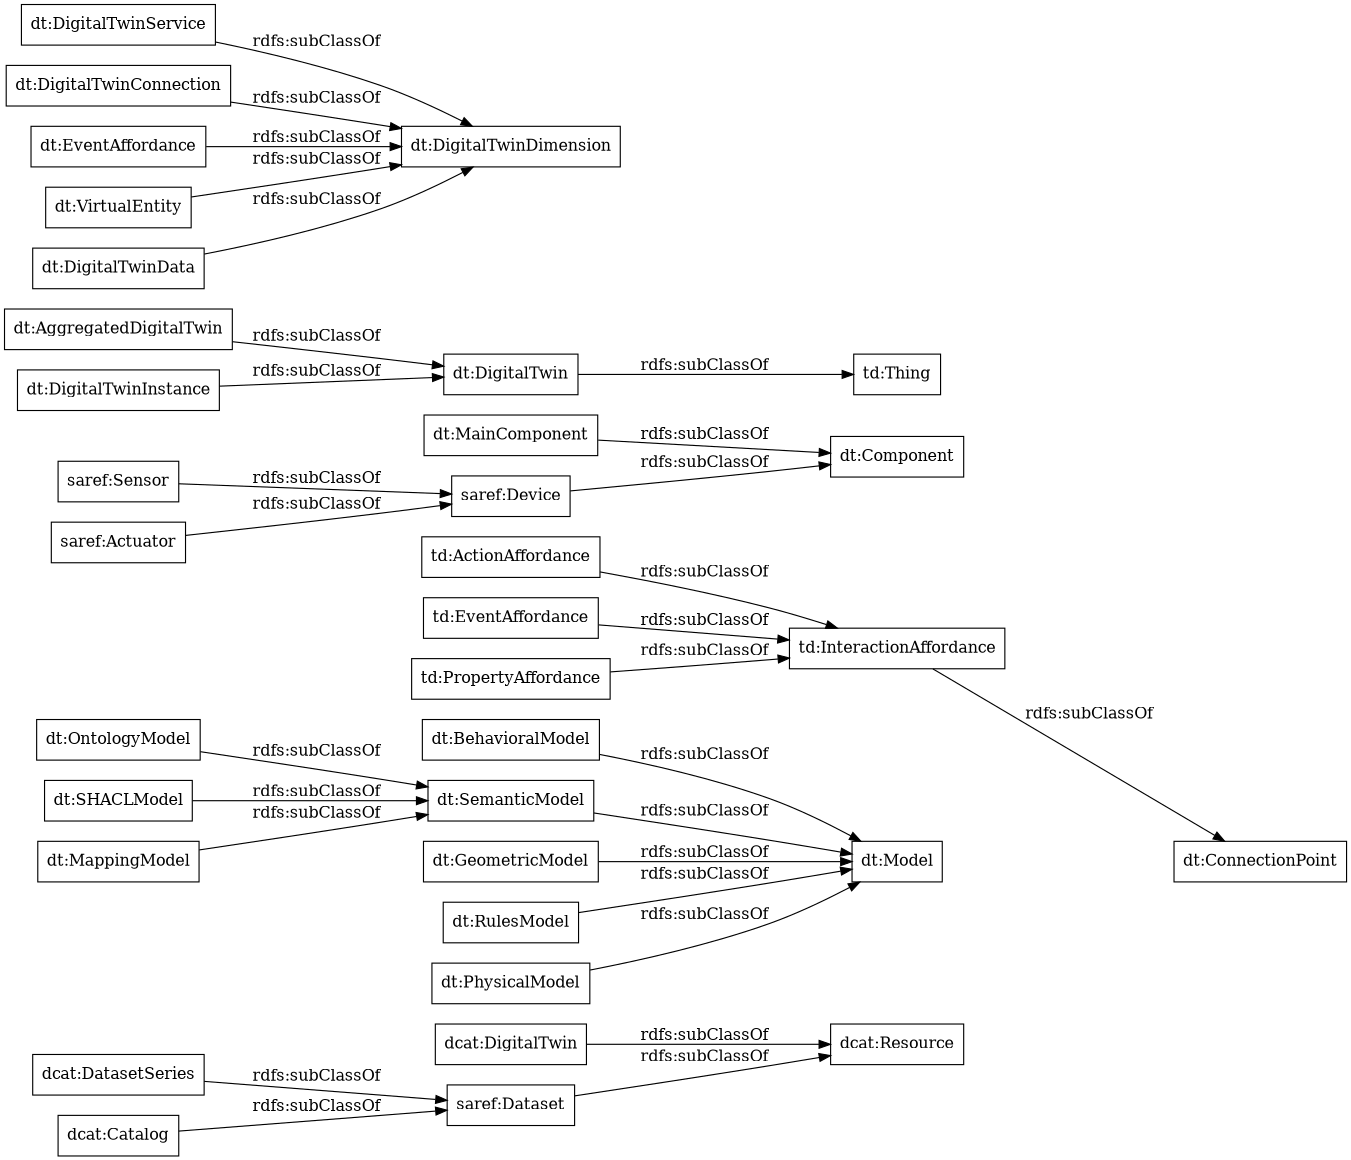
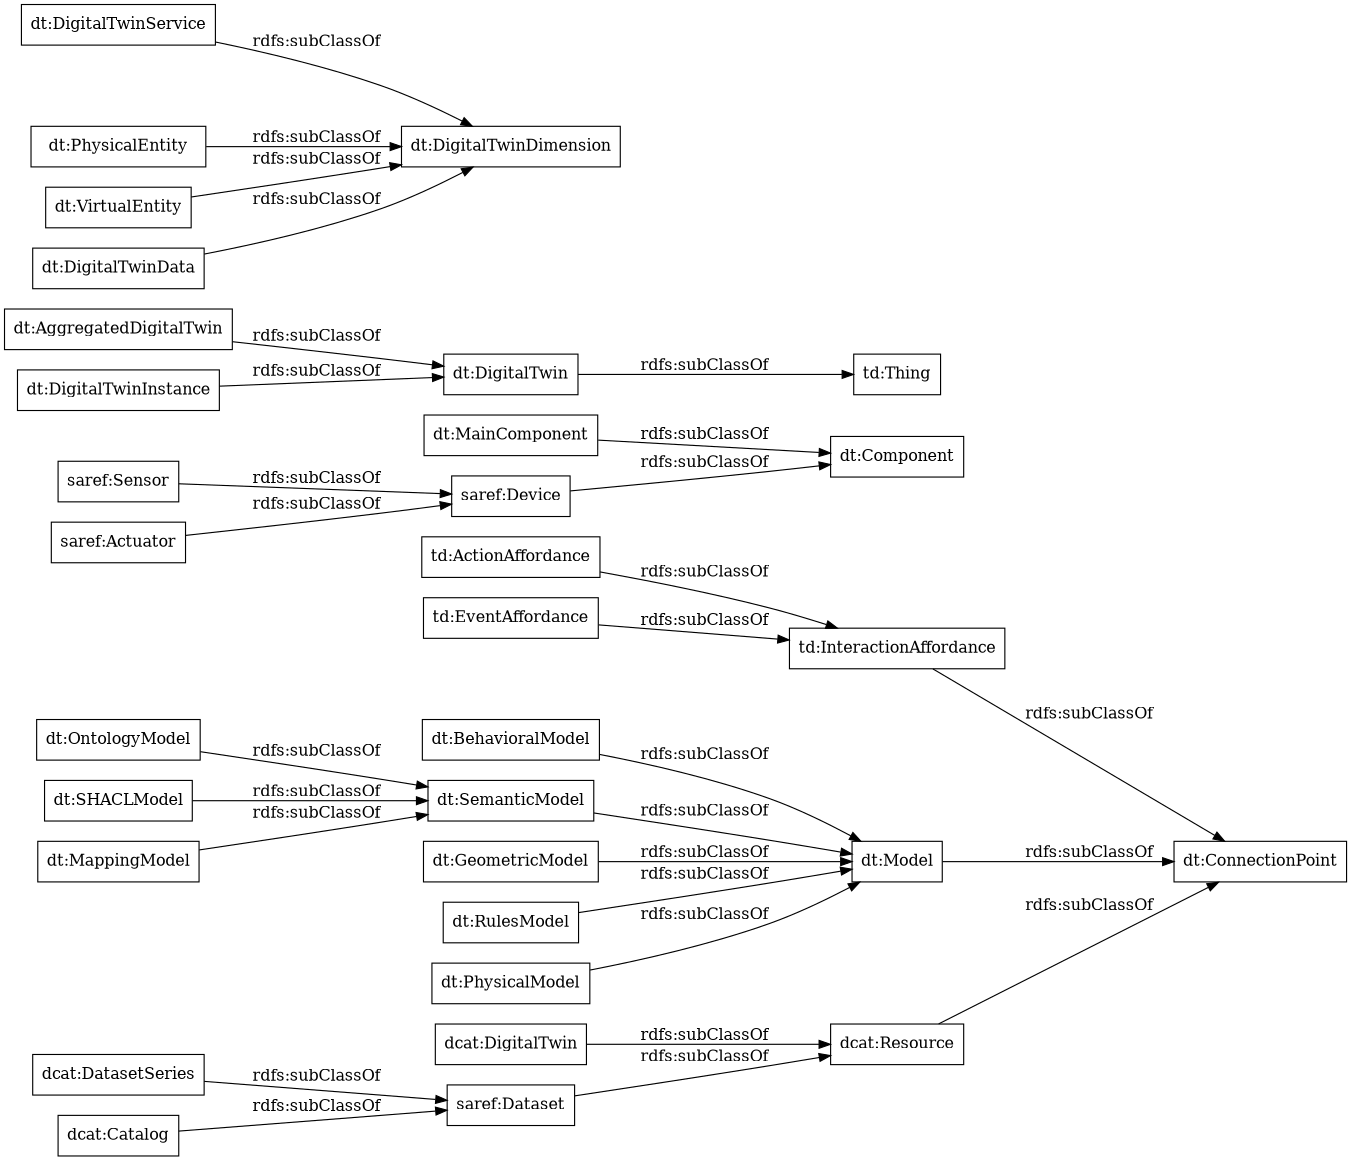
node "dt:DigitalTwinConnection": removed
node "dt:EventAffordance": label "dt:EventAffordance" -> "dt:PhysicalEntity"
node "td:PropertyAffordance": removed
edge "dt:Model" -> "dt:ConnectionPoint": added, label "rdfs:subClassOf"
edge "dcat:Resource" -> "dt:ConnectionPoint": added, label "rdfs:subClassOf"
